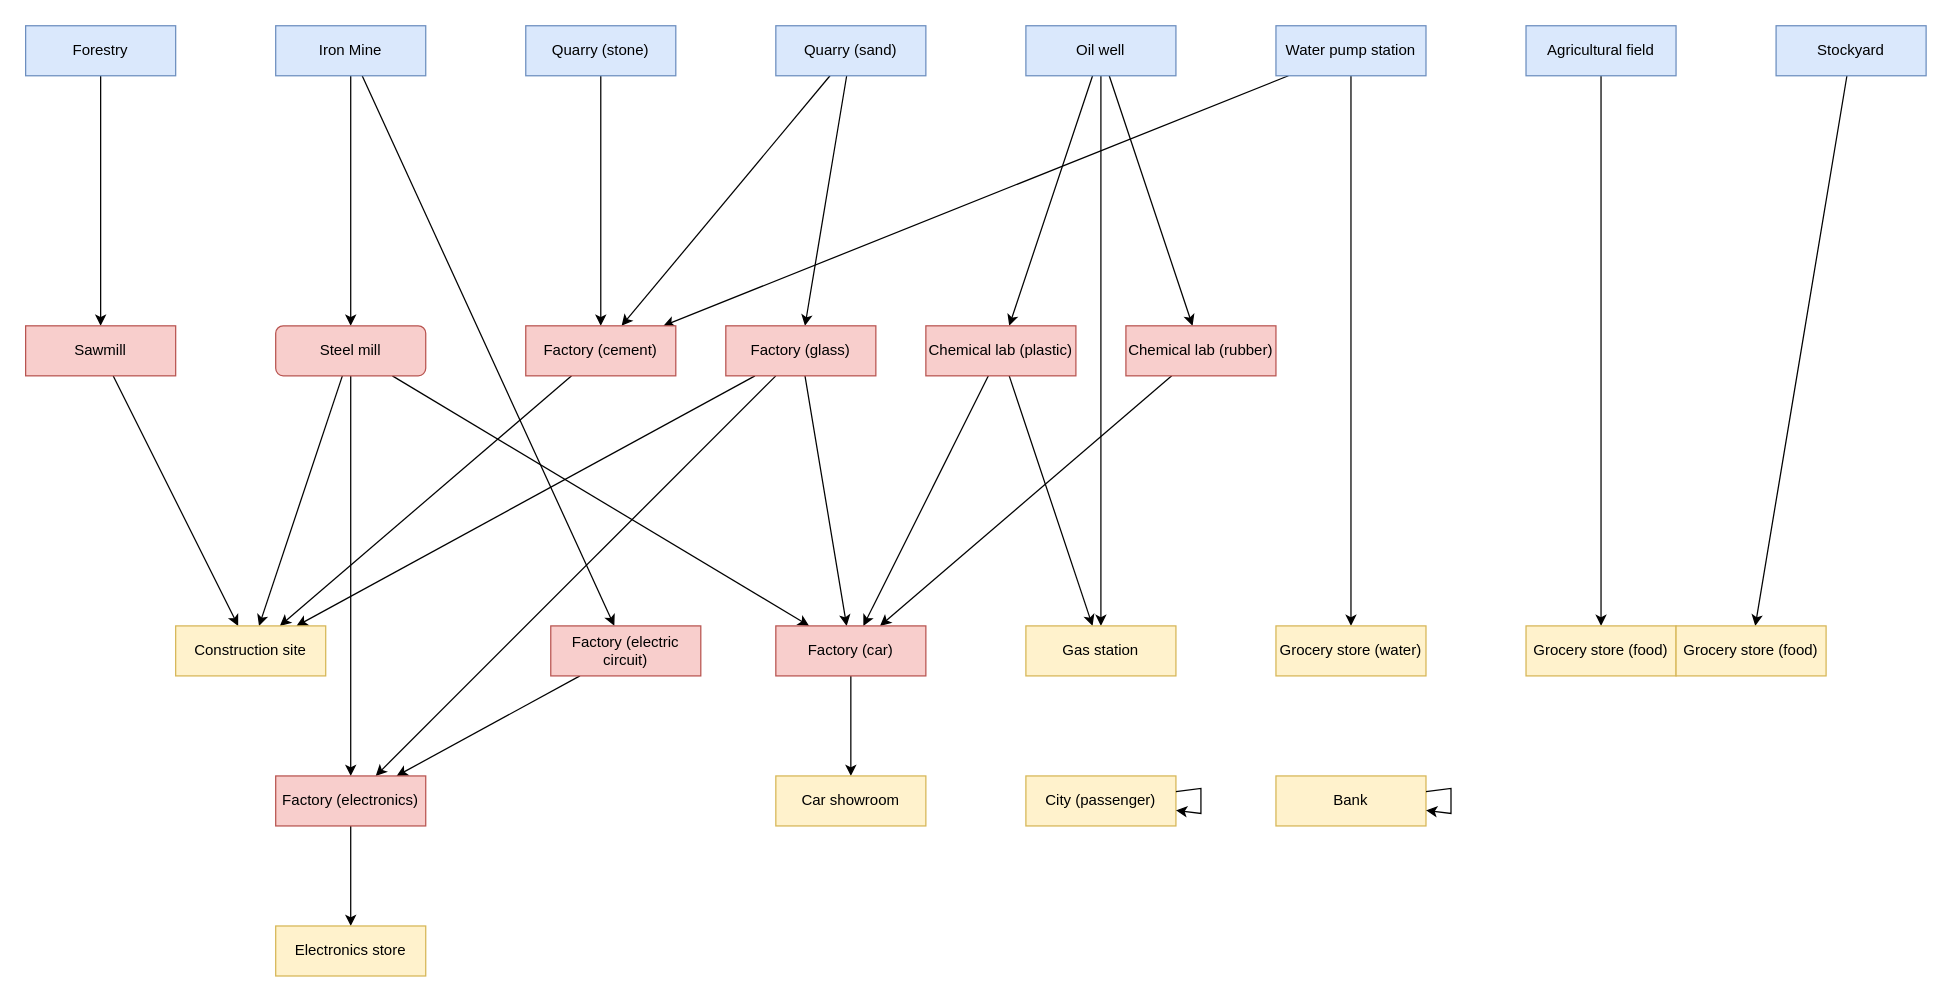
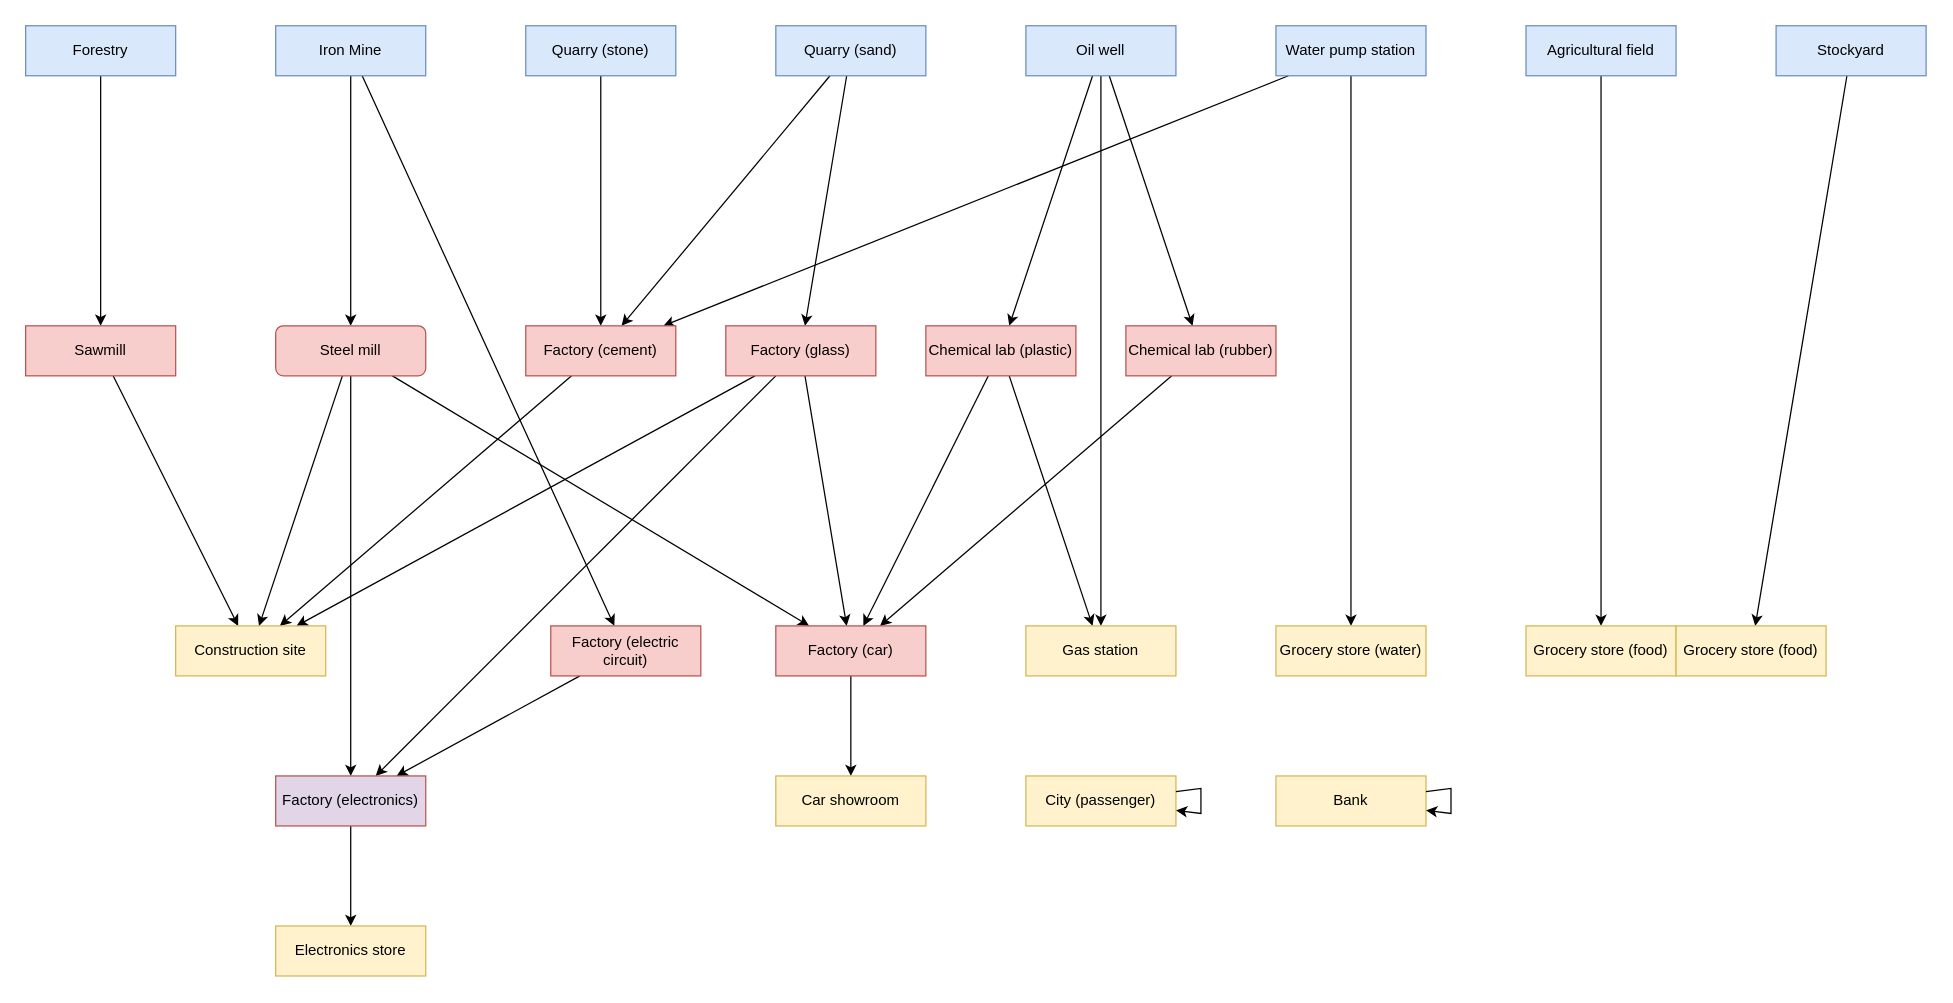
node "Factory (electronics)": fillcolor #f8cecc -> #e1d5e7
